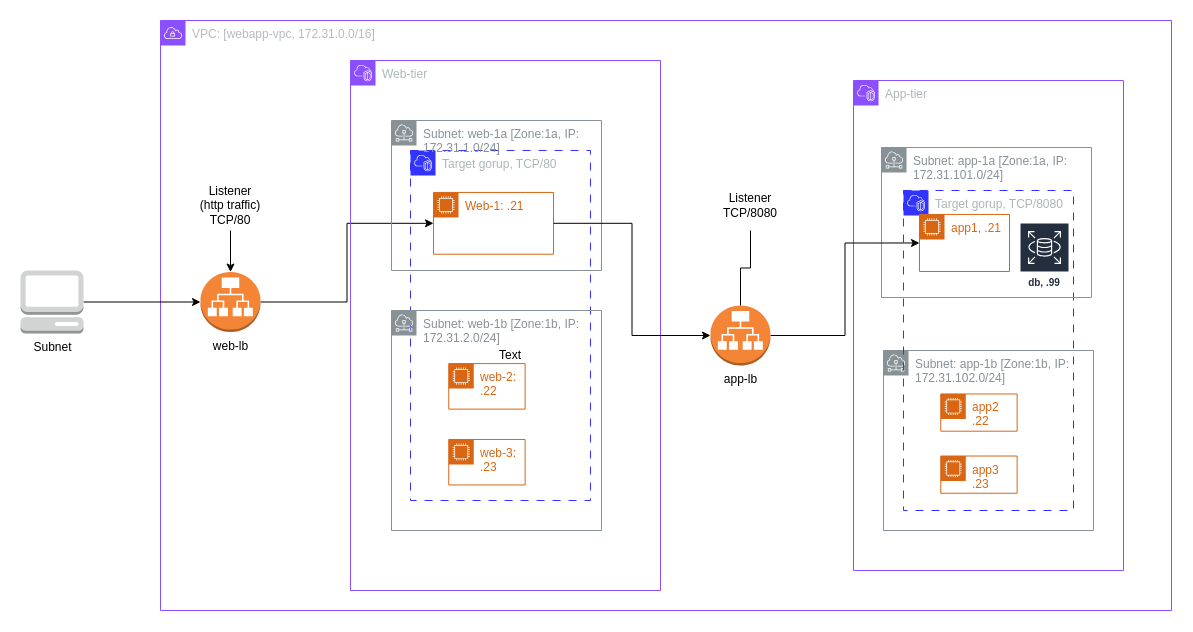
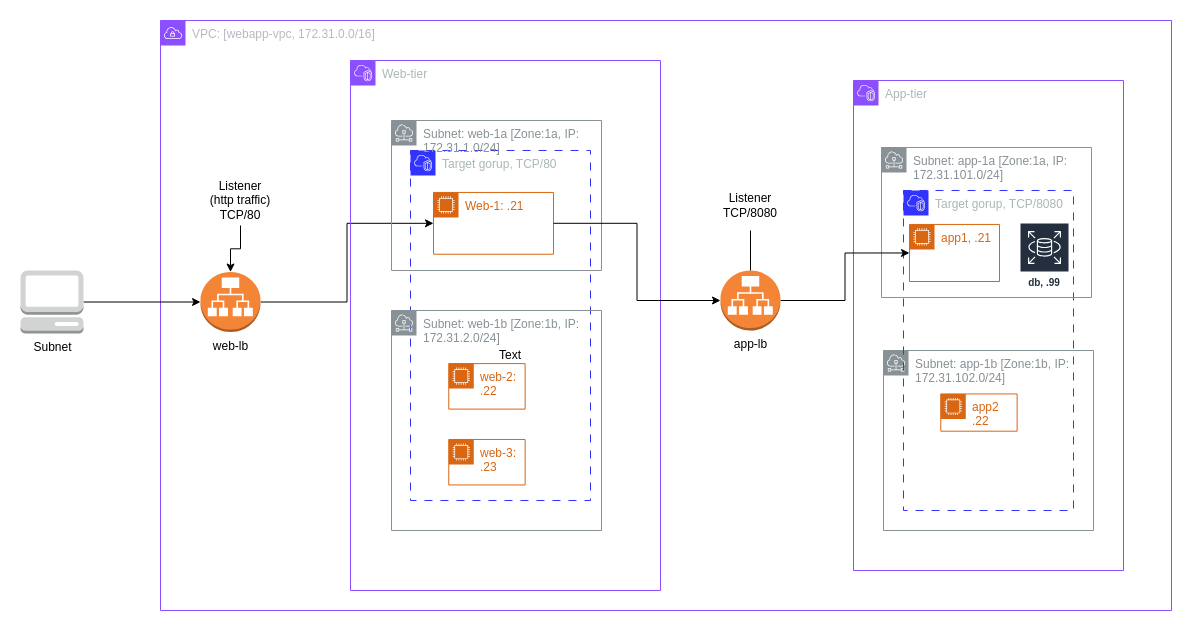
node "Listener (http traffic) TCP/80": moved (231, 206) -> (241, 201)
node "app1, .21": moved (965, 243) -> (955, 253)
node "app-lb": moved (741, 336) -> (751, 301)
node "app3 .23": removed
